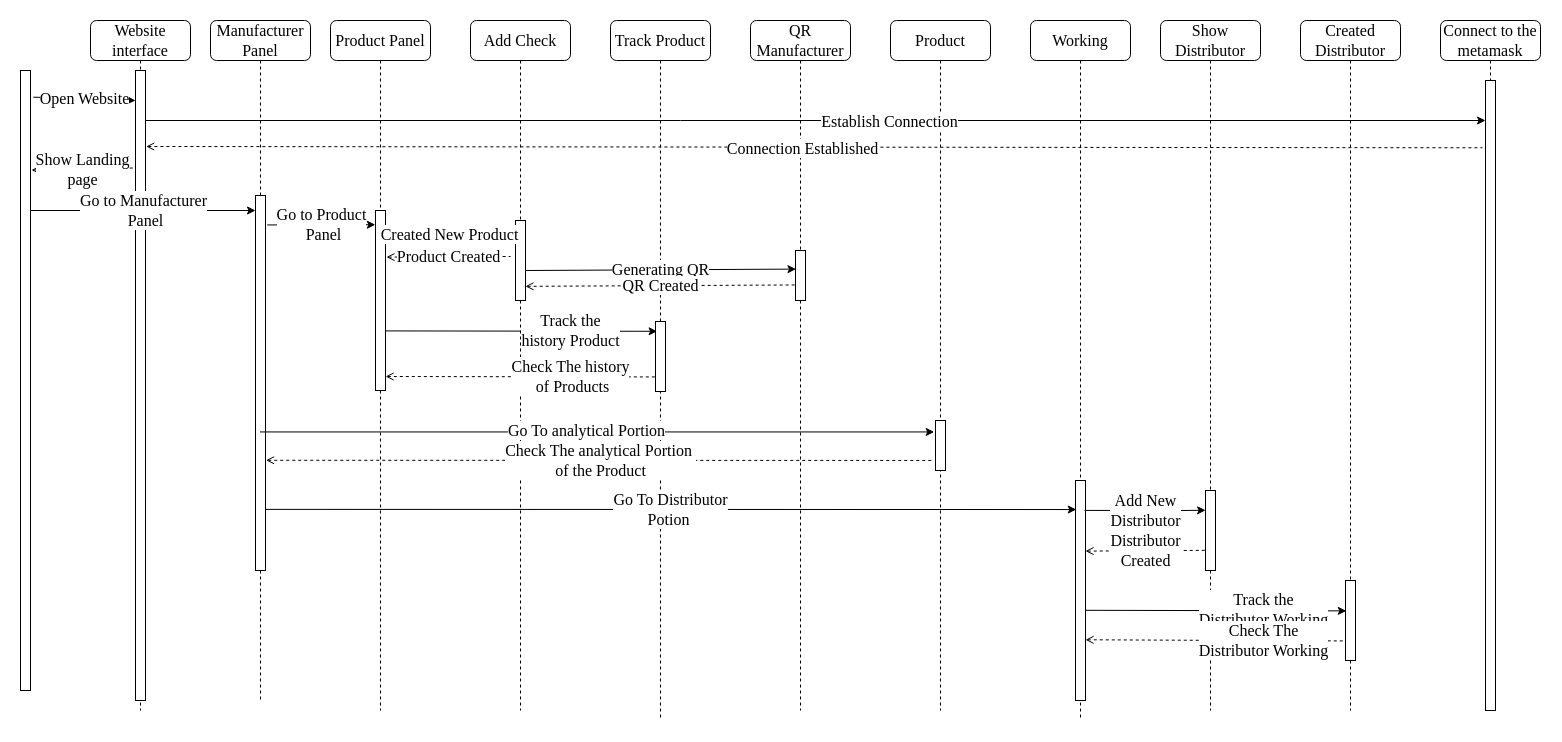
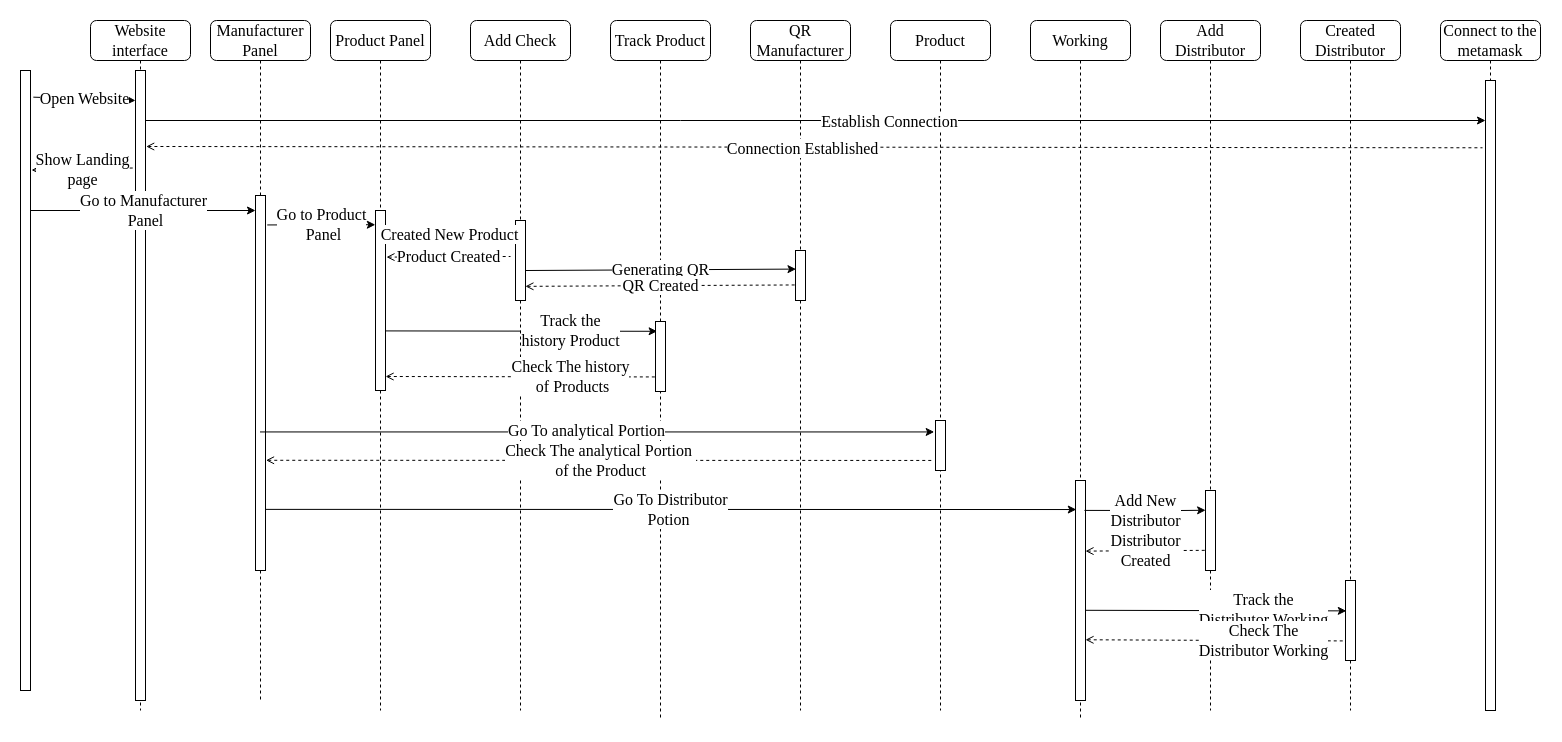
node "Show Distributor": label "Show Distributor" -> "Add Distributor"
